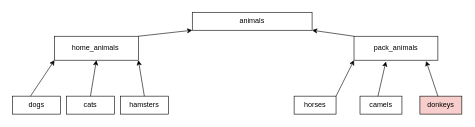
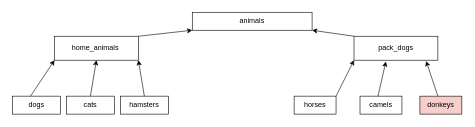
node "pack_animals": label "pack_animals" -> "pack_dogs"
